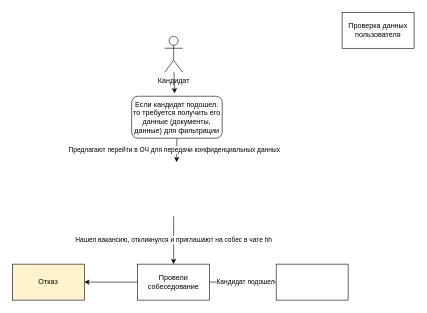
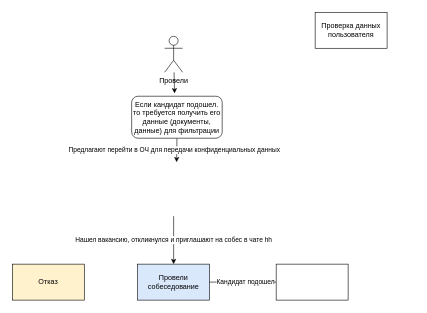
node "Проверка данных пользователя": moved (378, 30) -> (351, 30)
node "Кандидат": label "Кандидат" -> "Провели"
edge "Провели собеседование" -> "Отказ": removed
node "Провели собеседование": fillcolor #ffffff -> #dae8fc
